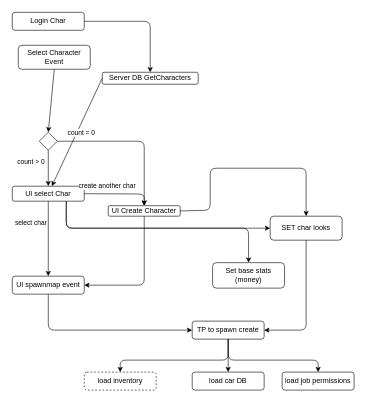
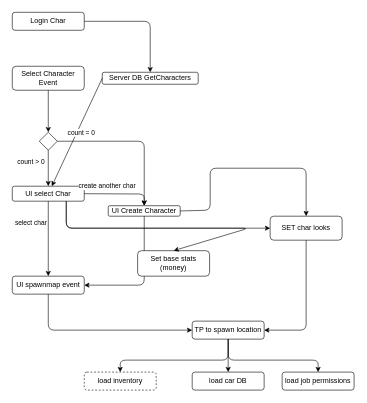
node "Select Character Event": moved (54, 57) -> (48, 78)
node "Set base stats (money)": moved (249, 276) -> (174, 264)
node "TP to spawn create": label "TP to spawn create" -> "TP to spawn location"
